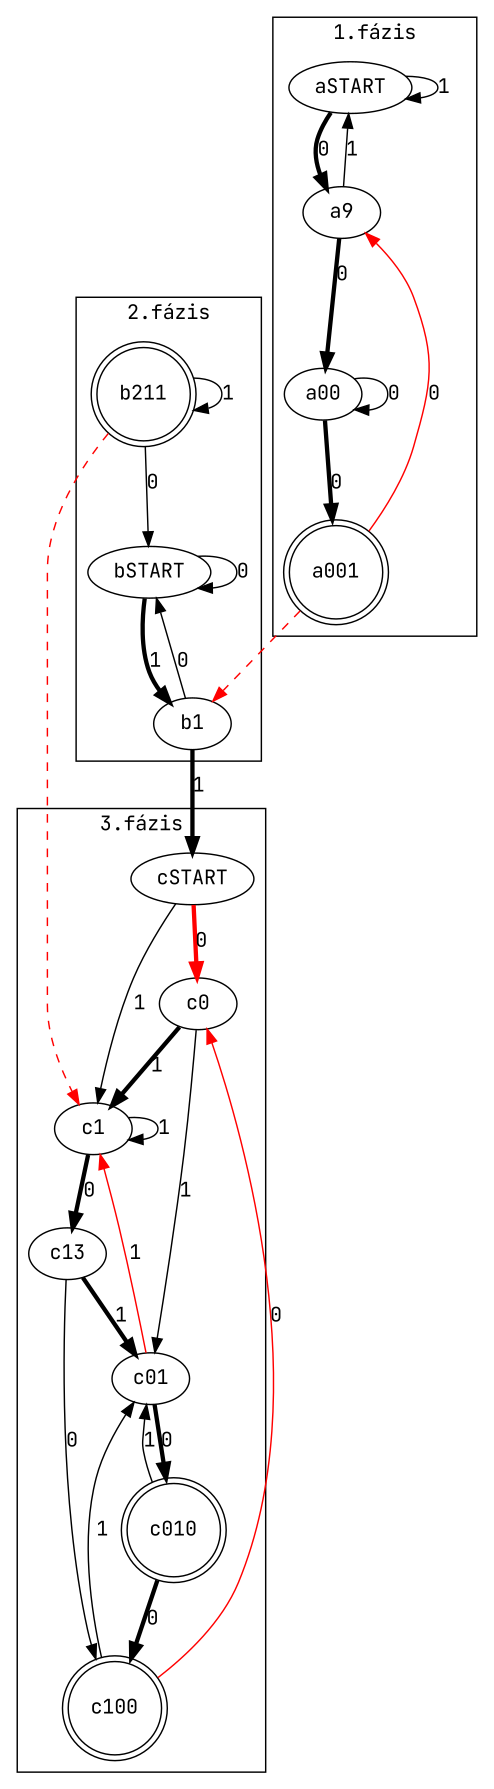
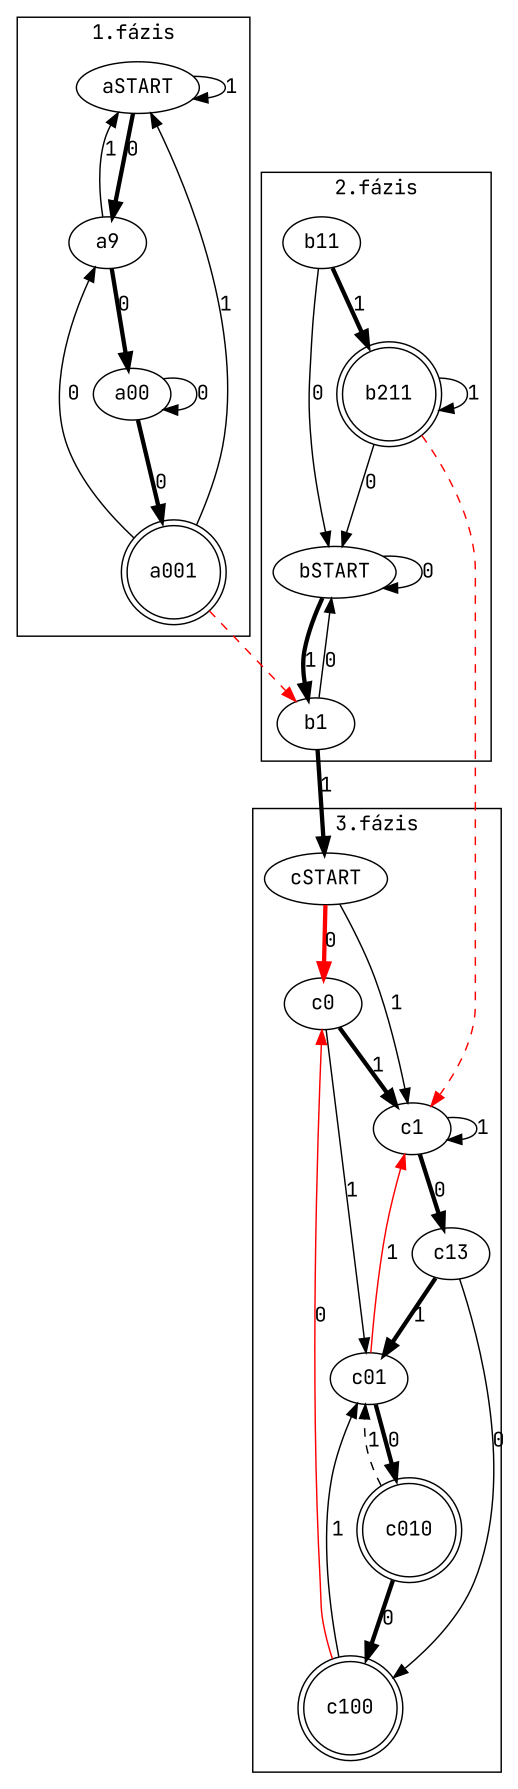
node "b11": added
edge "a001" -> "aSTART": added, label "1"
edge "a001" -> "a9": color red -> black
edge "c010" -> "c01": style solid -> dashed
